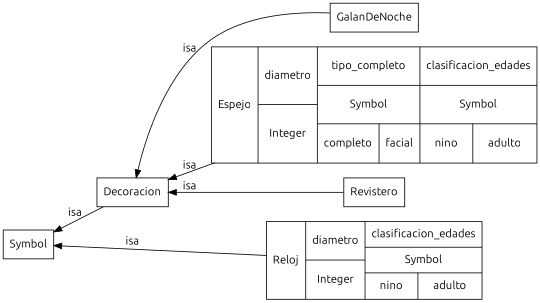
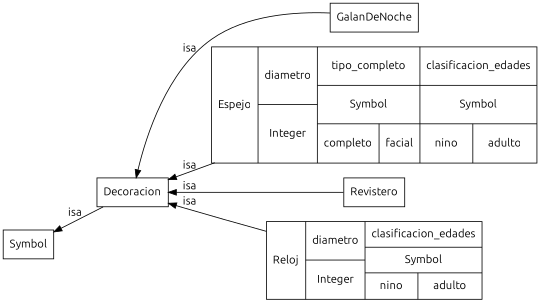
edge "Reloj" -> "Symbol": now "Reloj" -> "Decoracion"
